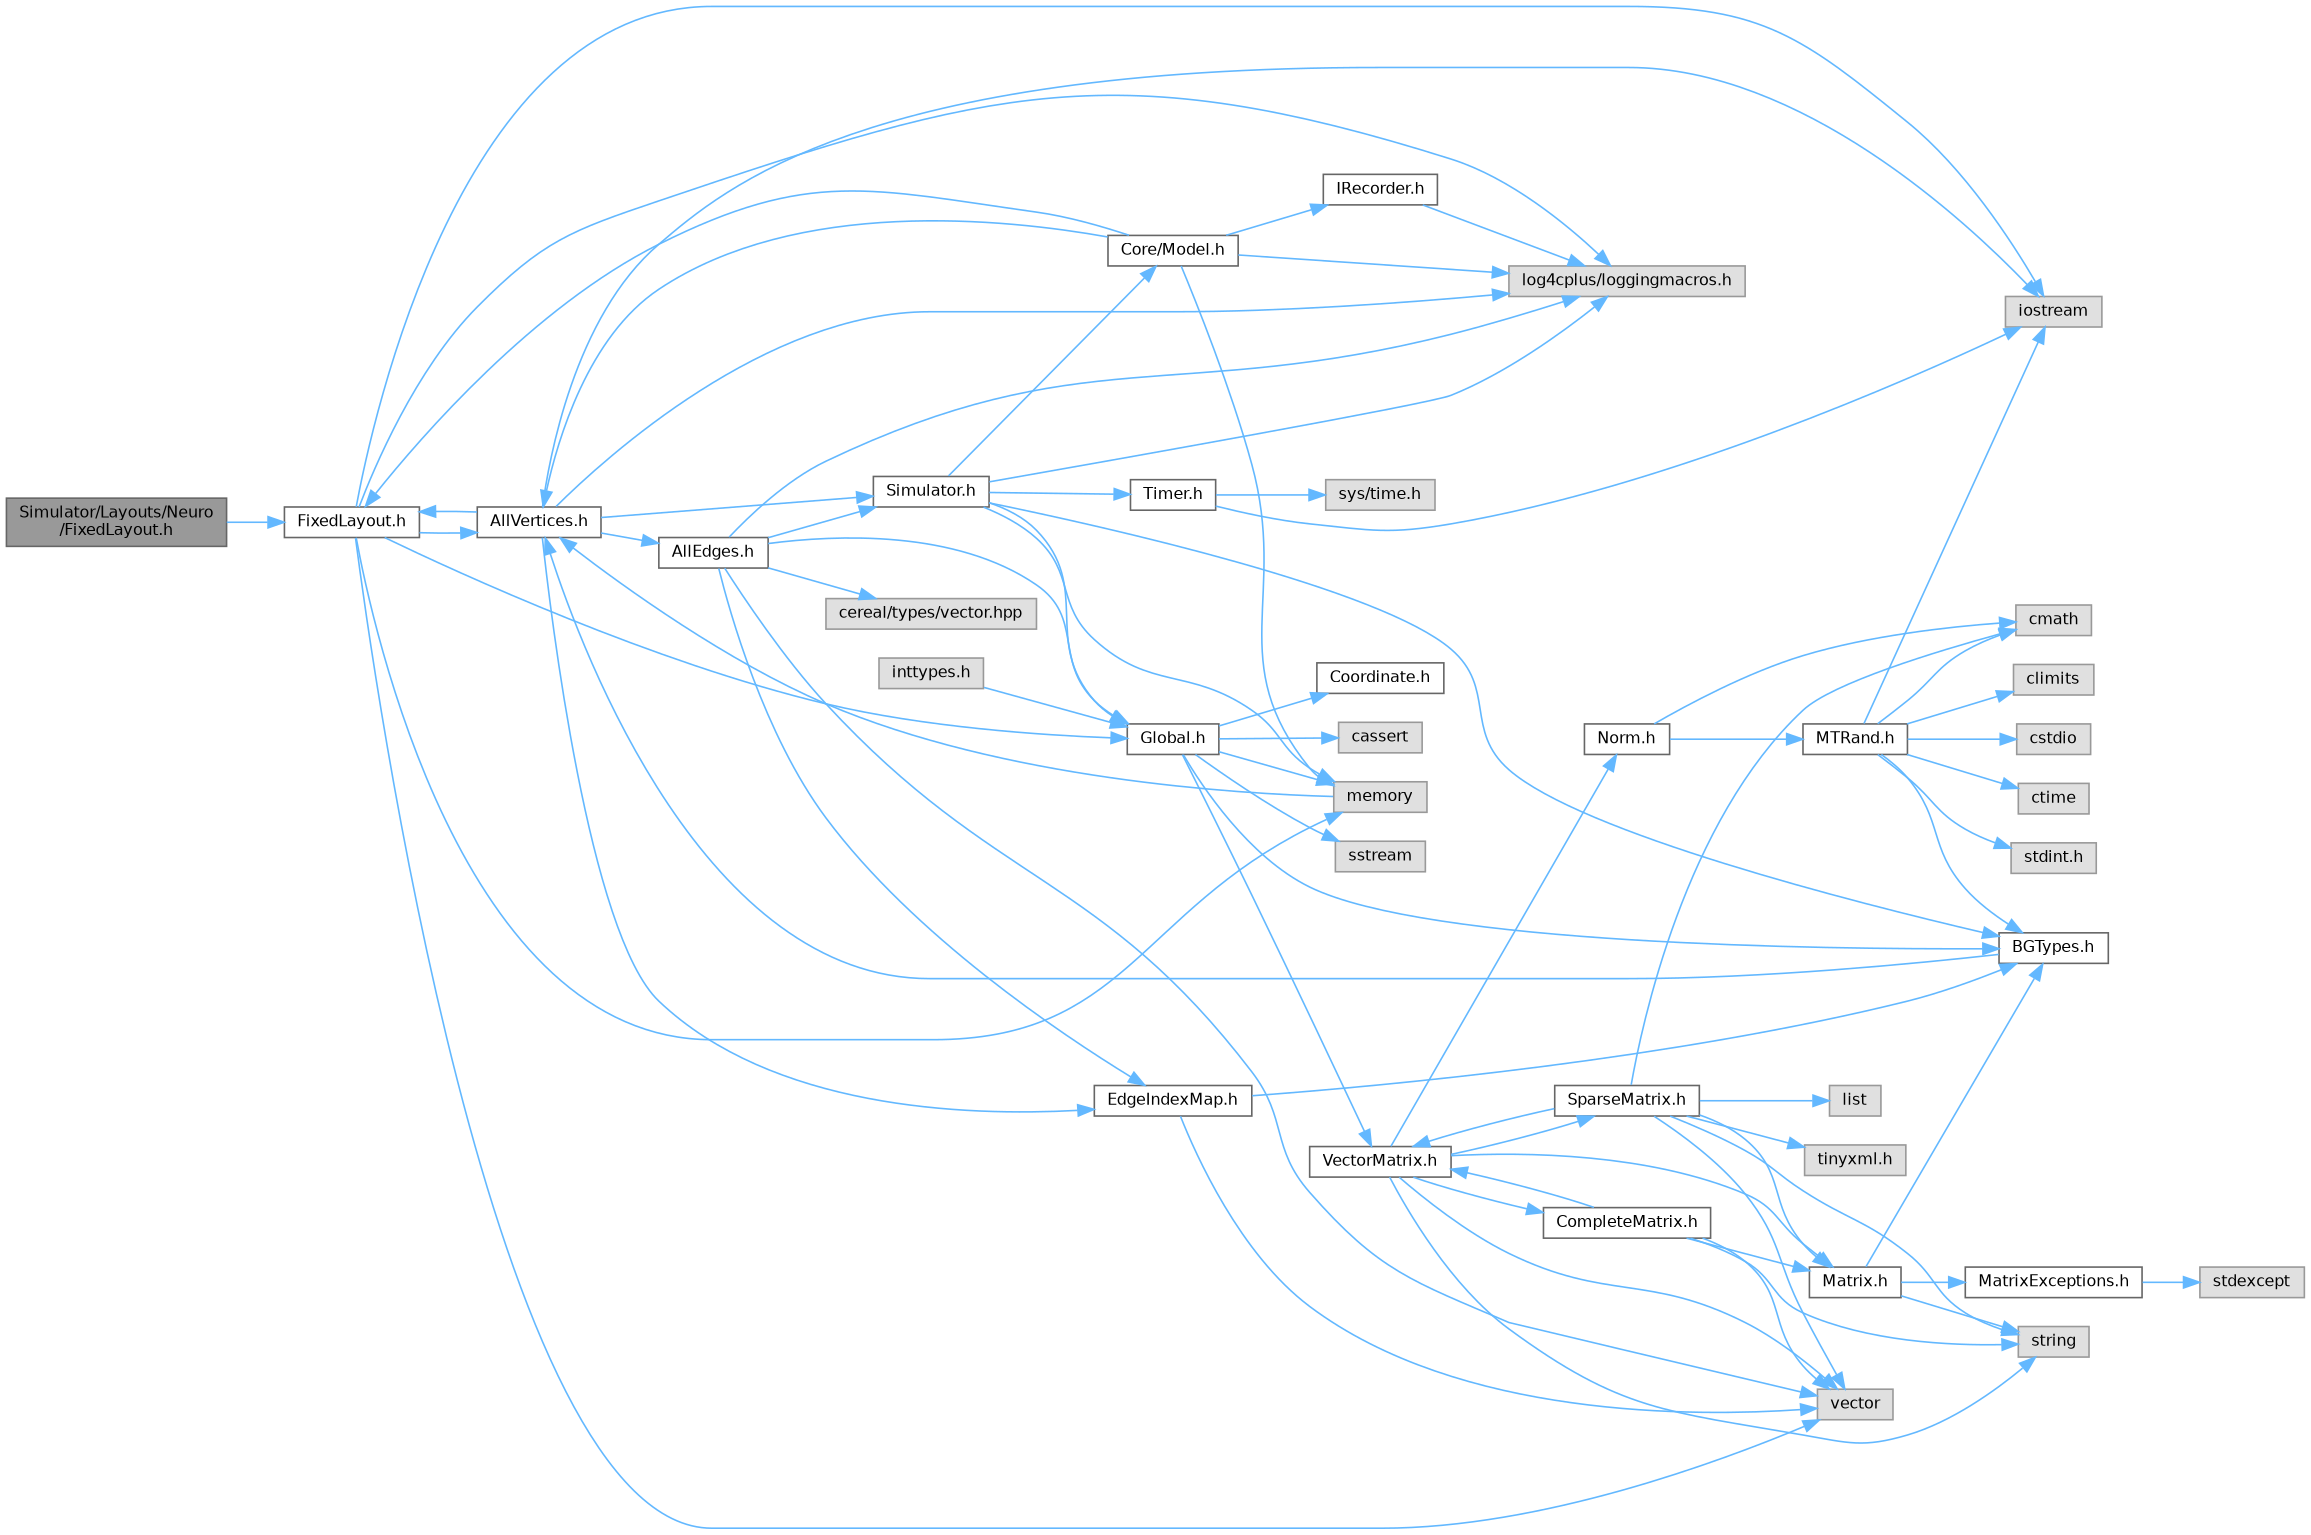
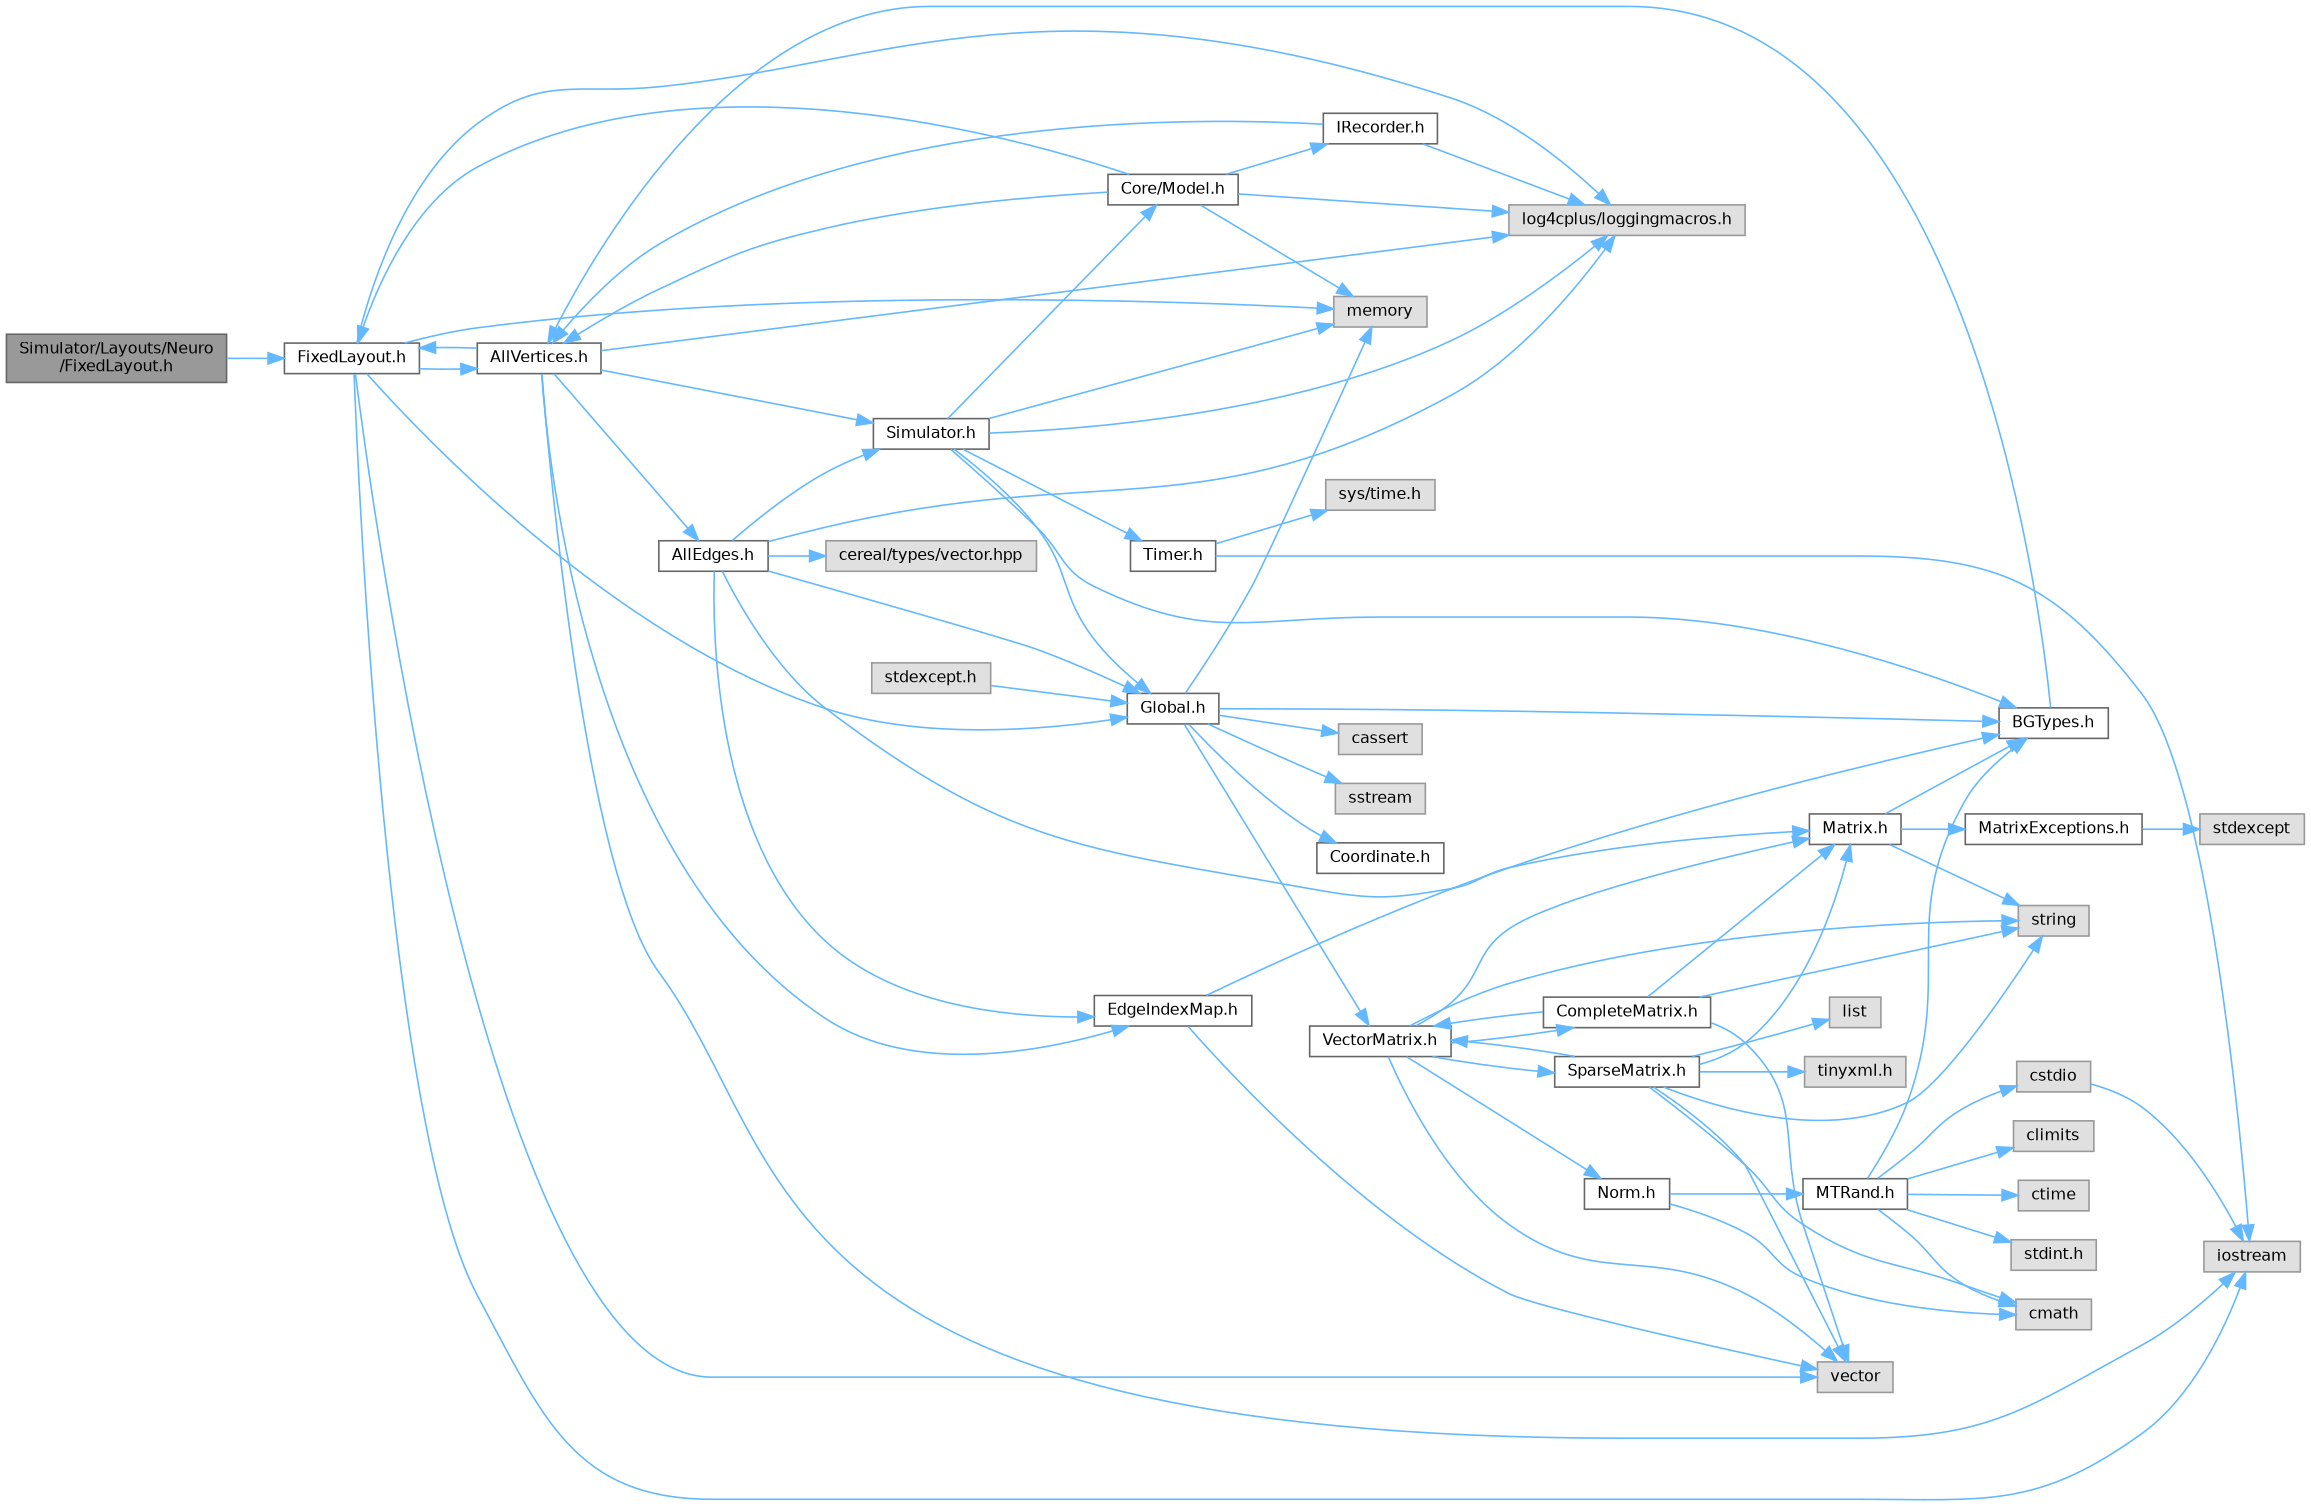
edge "MTRand.h" -> "iostream": now "cstdio" -> "iostream"
node "inttypes.h": label "inttypes.h" -> "stdexcept.h"
edge "memory" -> "AllVertices.h": now "IRecorder.h" -> "AllVertices.h"
edge "AllEdges.h" -> "vector": now "AllEdges.h" -> "Matrix.h"
